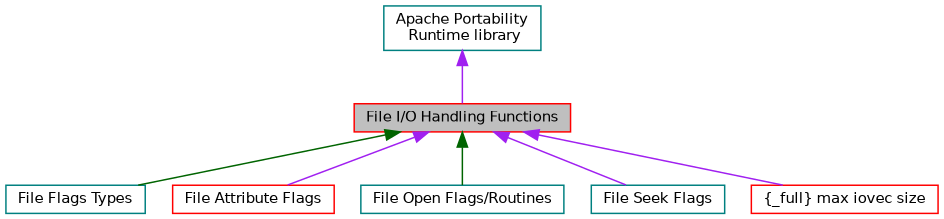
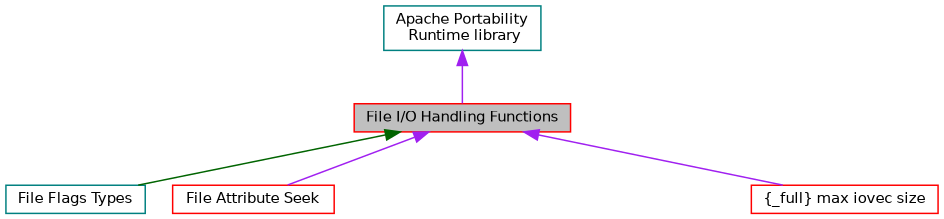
node "File Attribute Flags": label "File Attribute Flags" -> "File Attribute Seek"
node "File Open Flags/Routines": removed
node "File Seek Flags": removed
